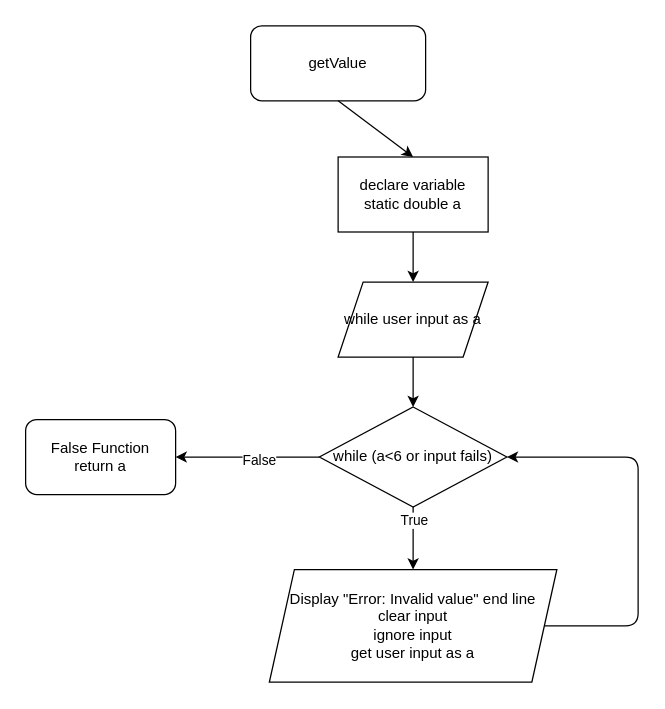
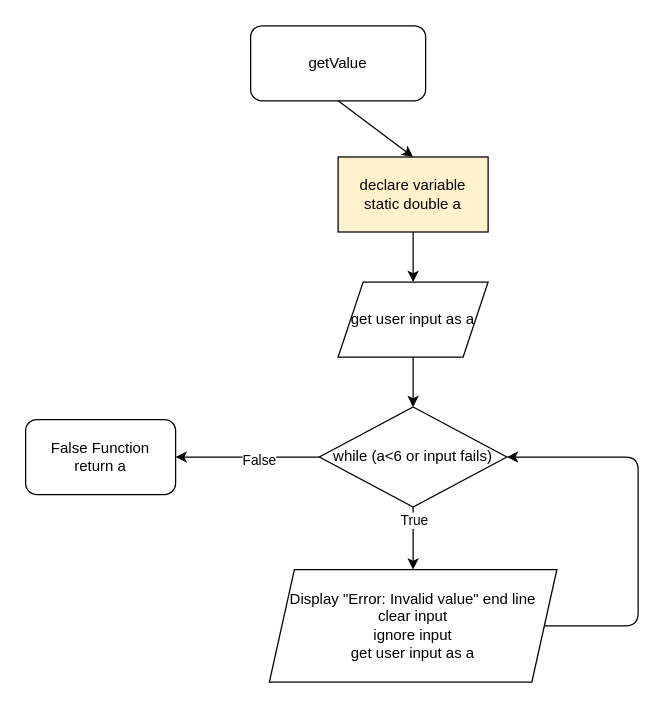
node "declare variable static double a": fillcolor #ffffff -> #fff2cc
node "while user input as a": label "while user input as a" -> "get user input as a"
